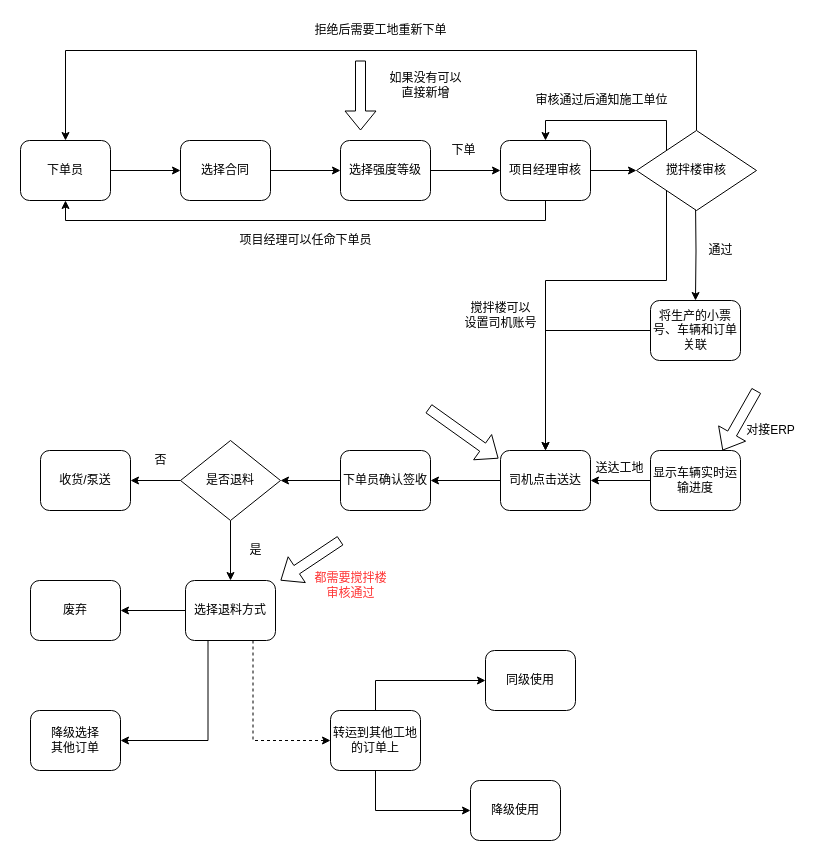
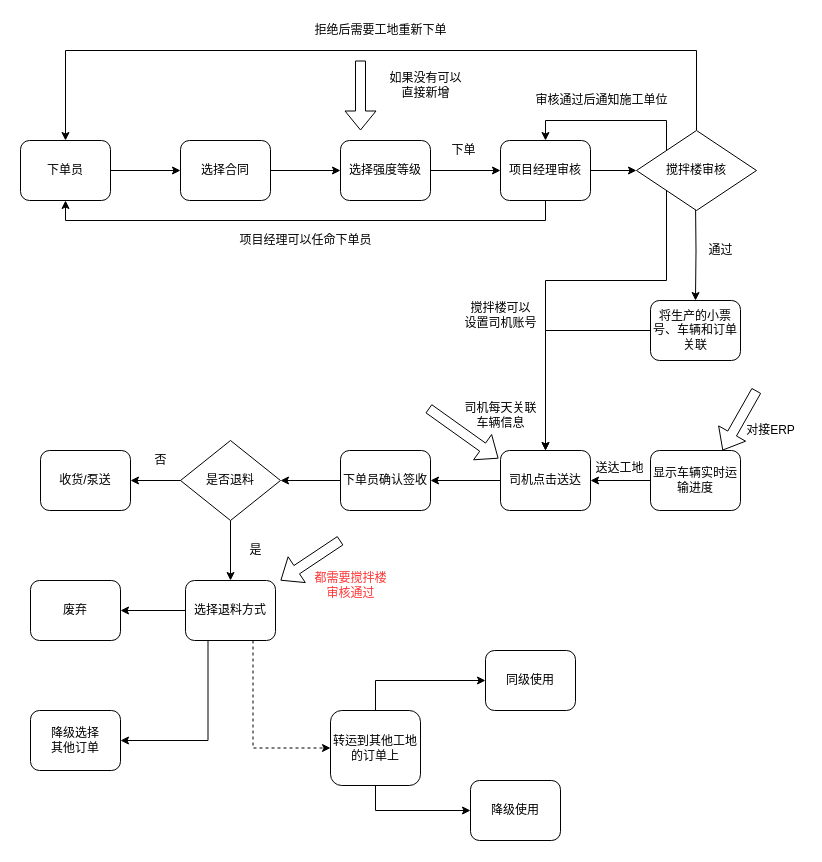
node "司机每天关联 车辆信息": added
node "转运到其他工地的订单上": size 90x60 -> 90x75
